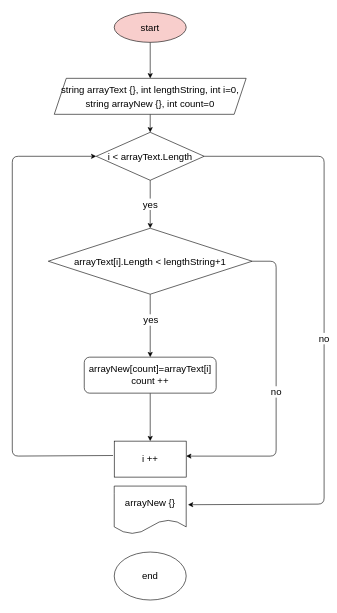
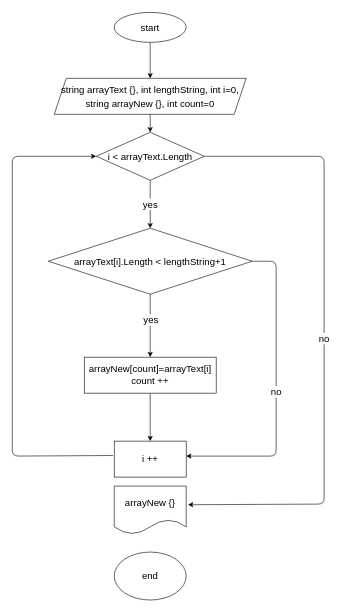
node "start": fillcolor #f8cecc -> #ffffff
node "arrayNew[count]=arrayText[i] count ++": shape rounded rectangle -> rectangle
